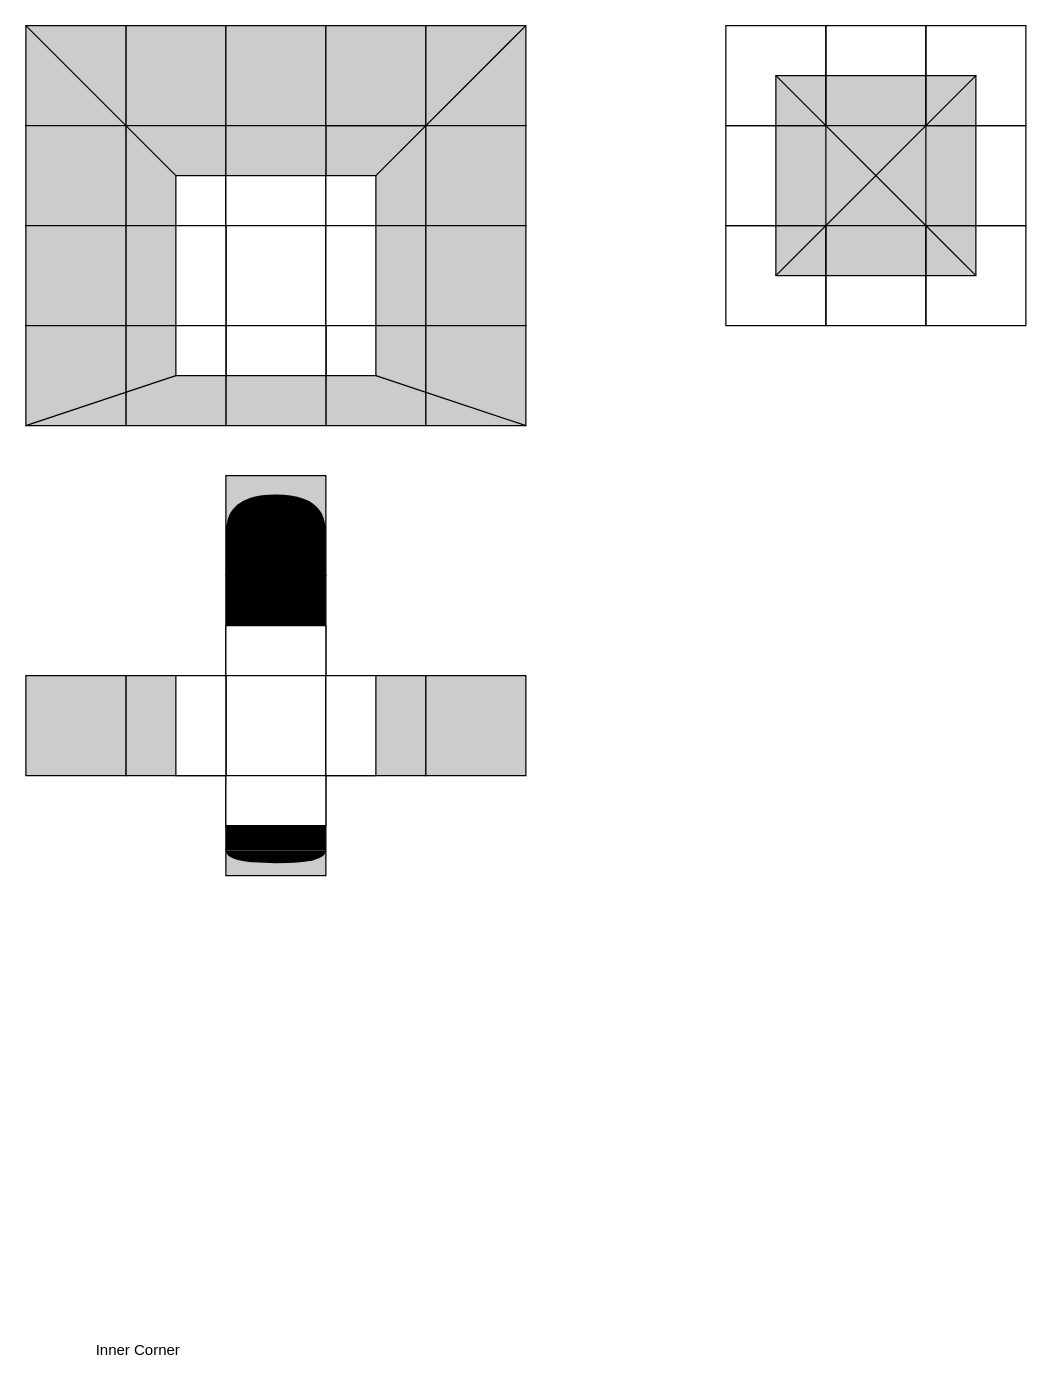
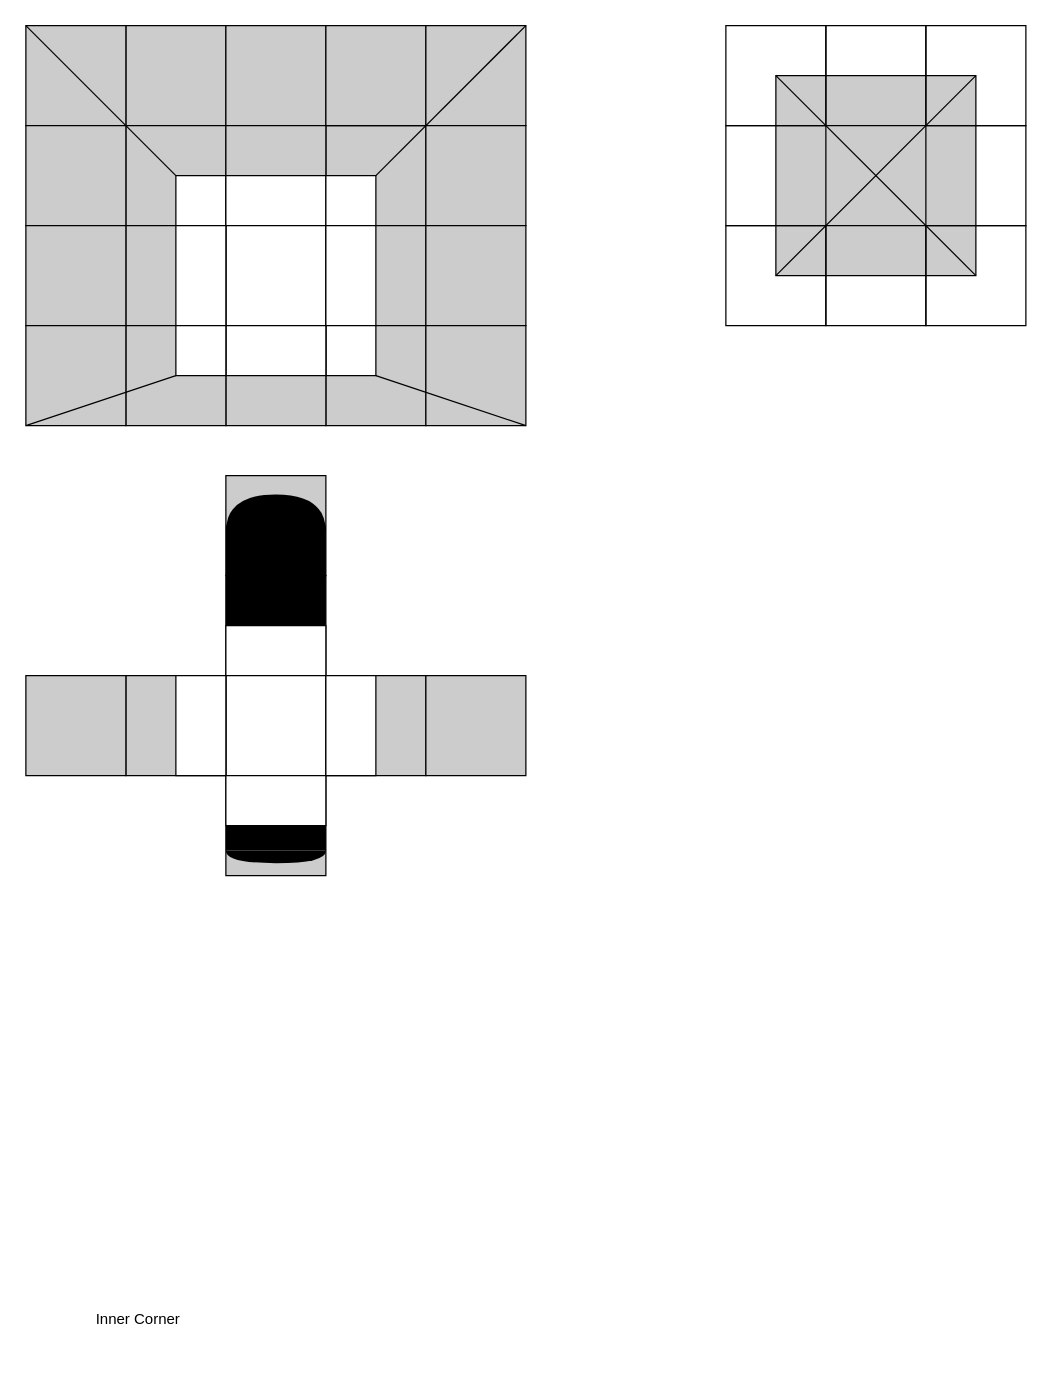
node "Inner Corner": moved (138, 1351) -> (138, 1319)
